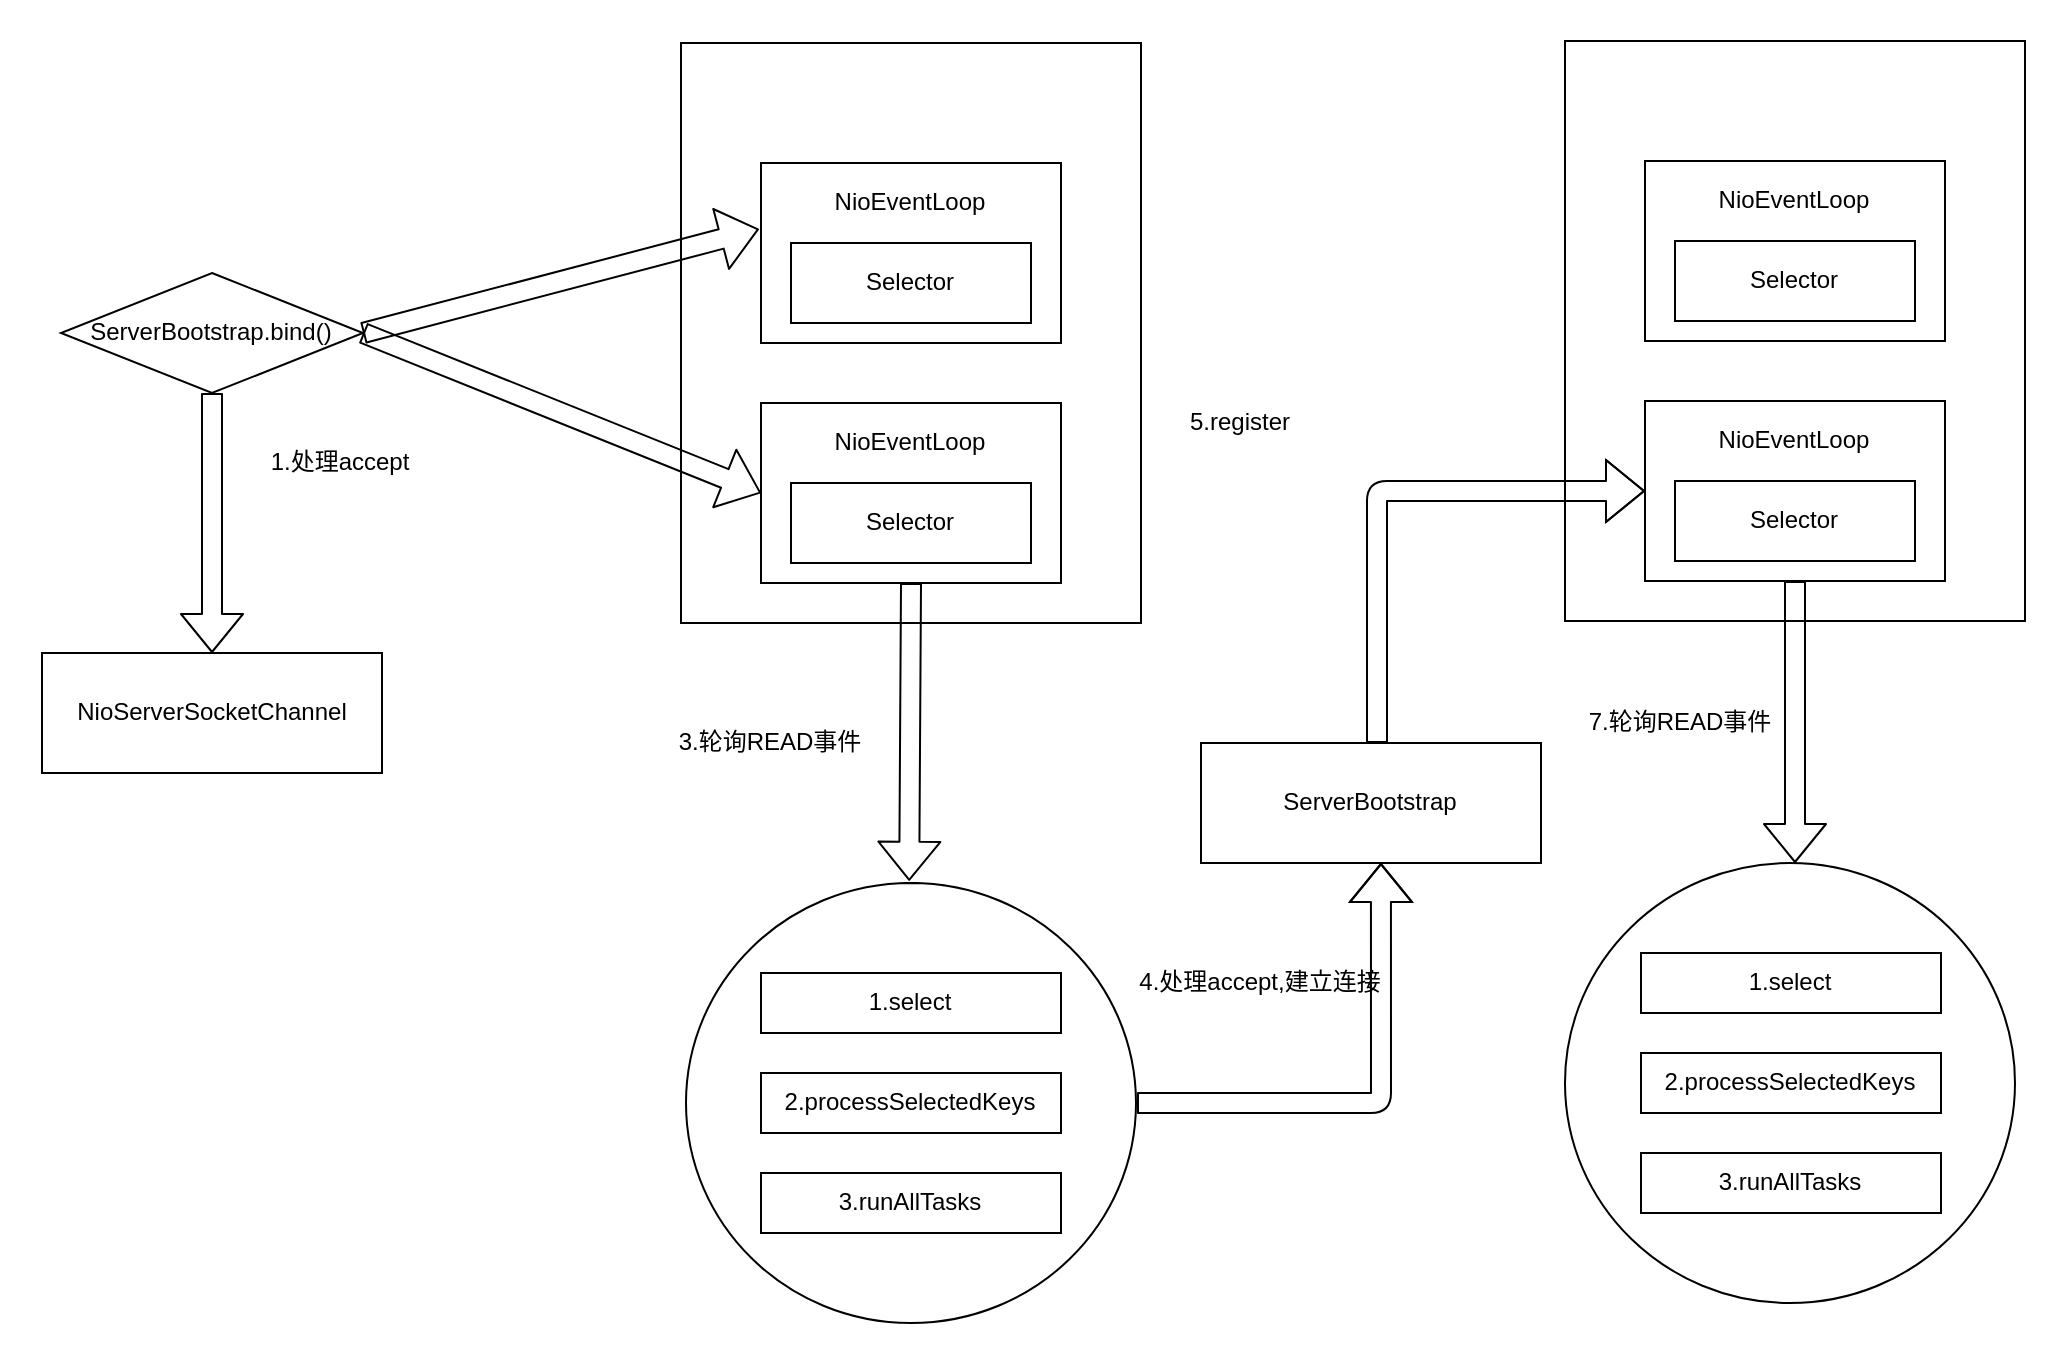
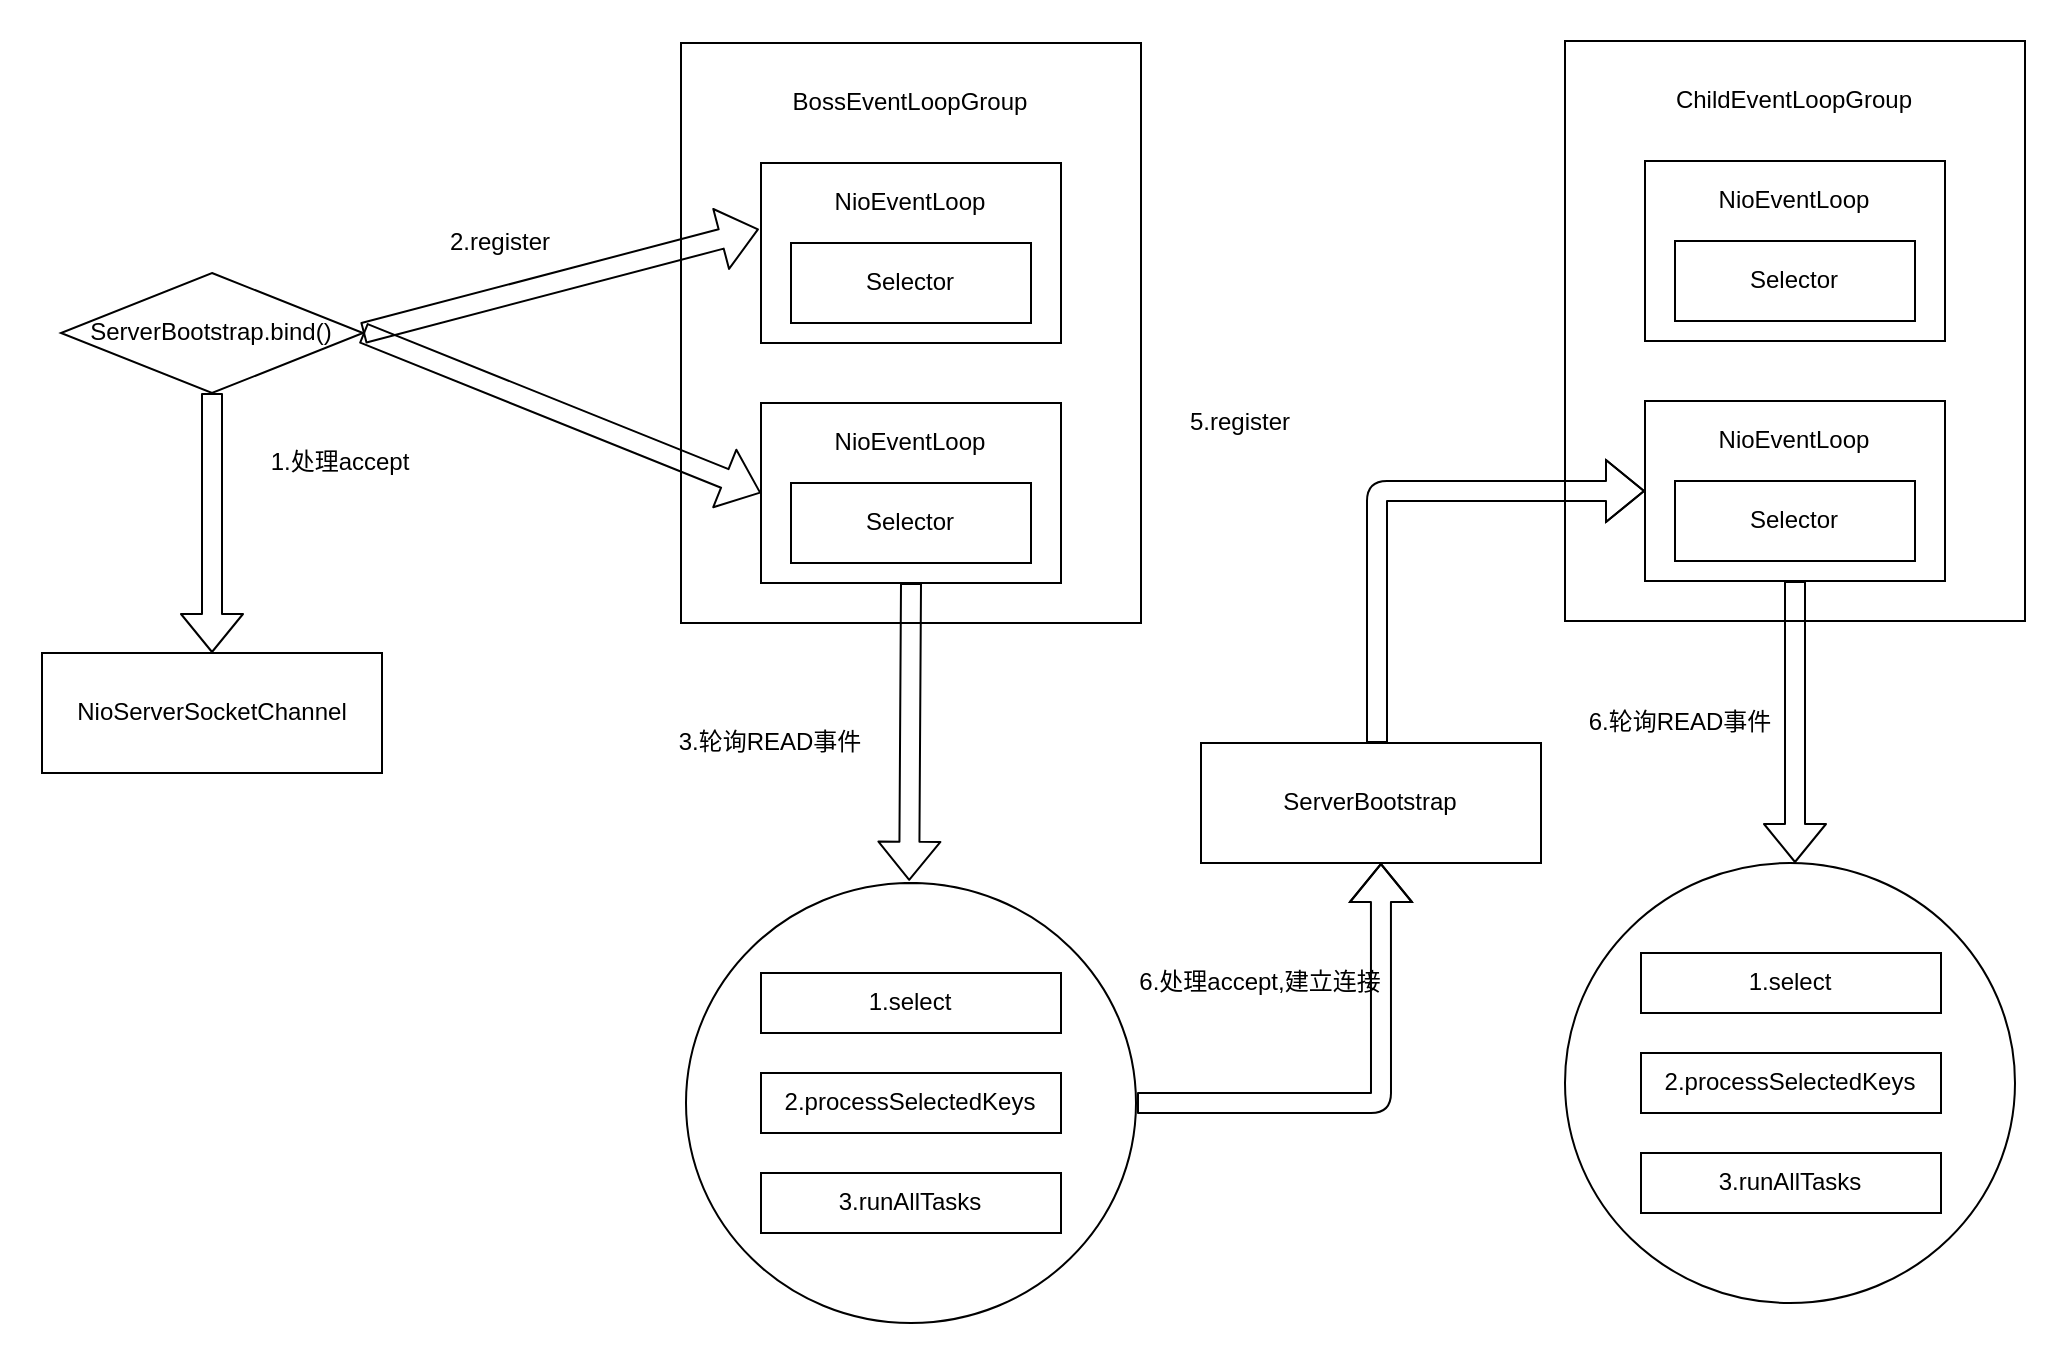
node "ChildEventLoopGroup": added
node "BossEventLoopGroup": added
node "2.register": added
node "7.轮询READ事件": label "7.轮询READ事件" -> "6.轮询READ事件"
node "4.处理accept,建立连接": label "4.处理accept,建立连接" -> "6.处理accept,建立连接"
